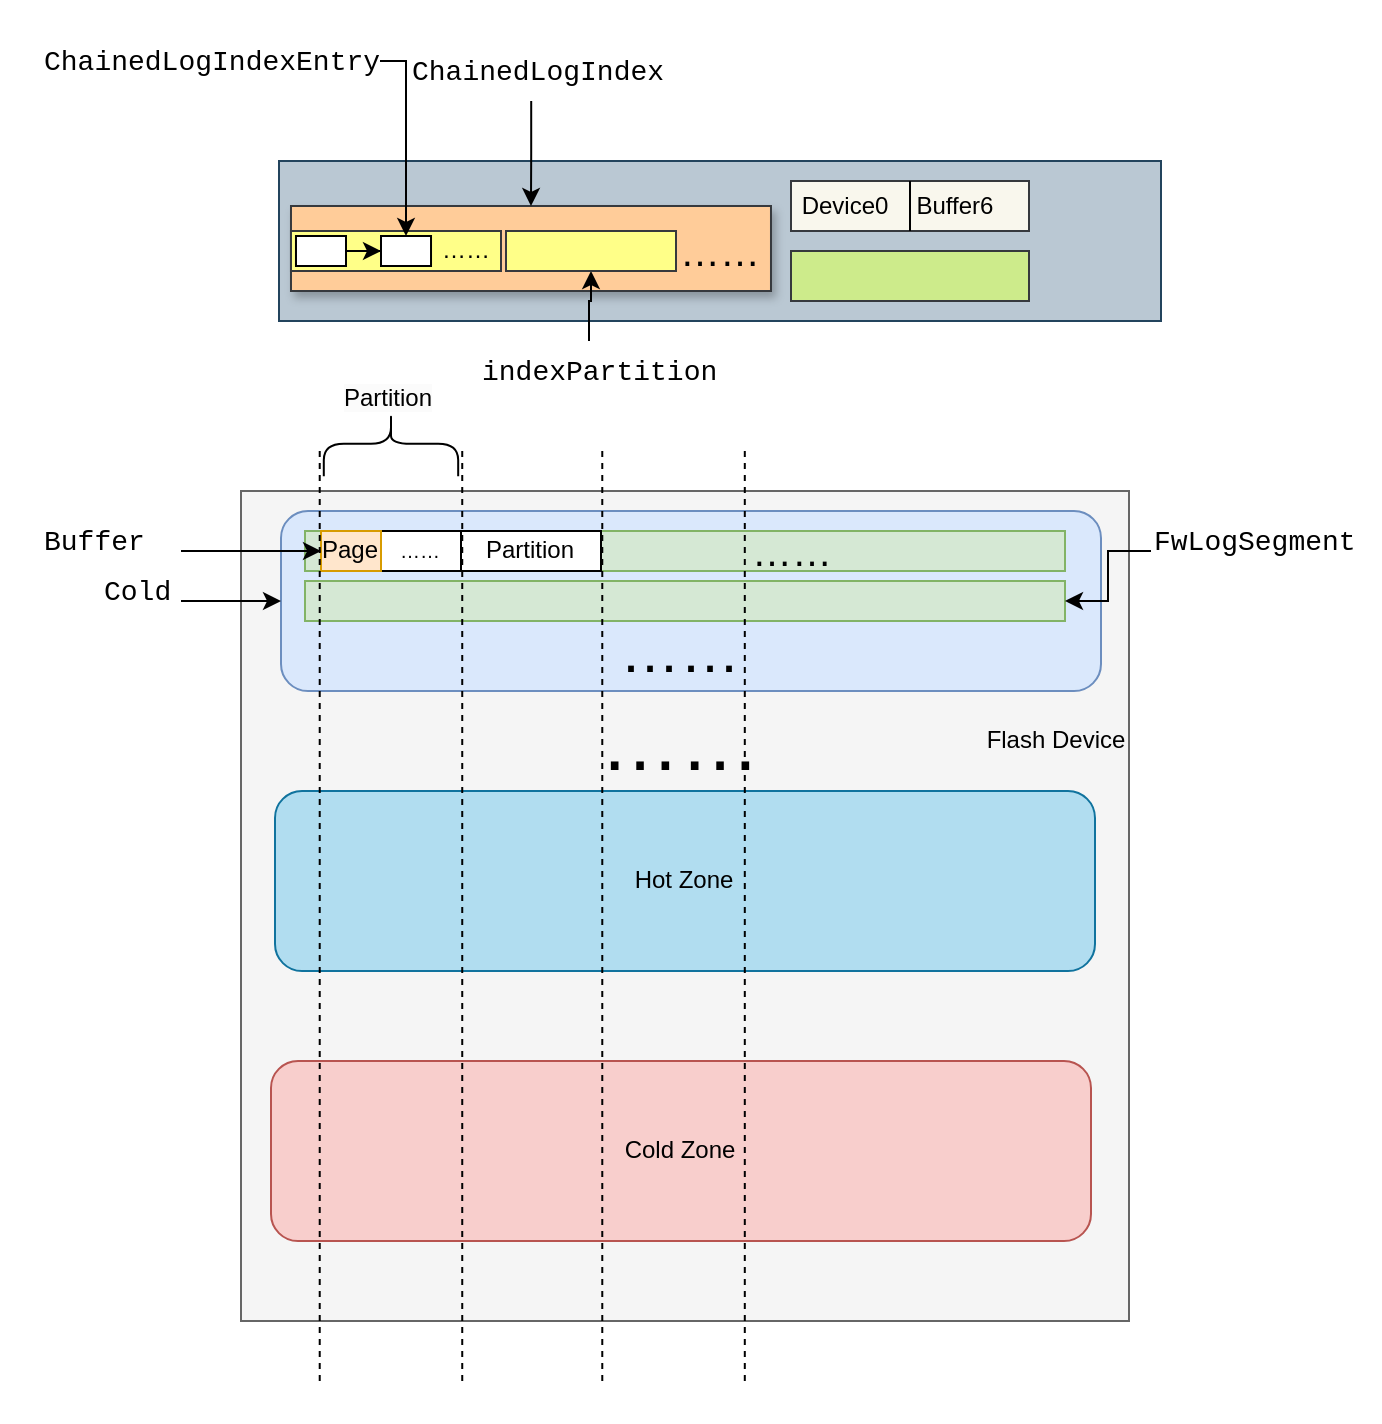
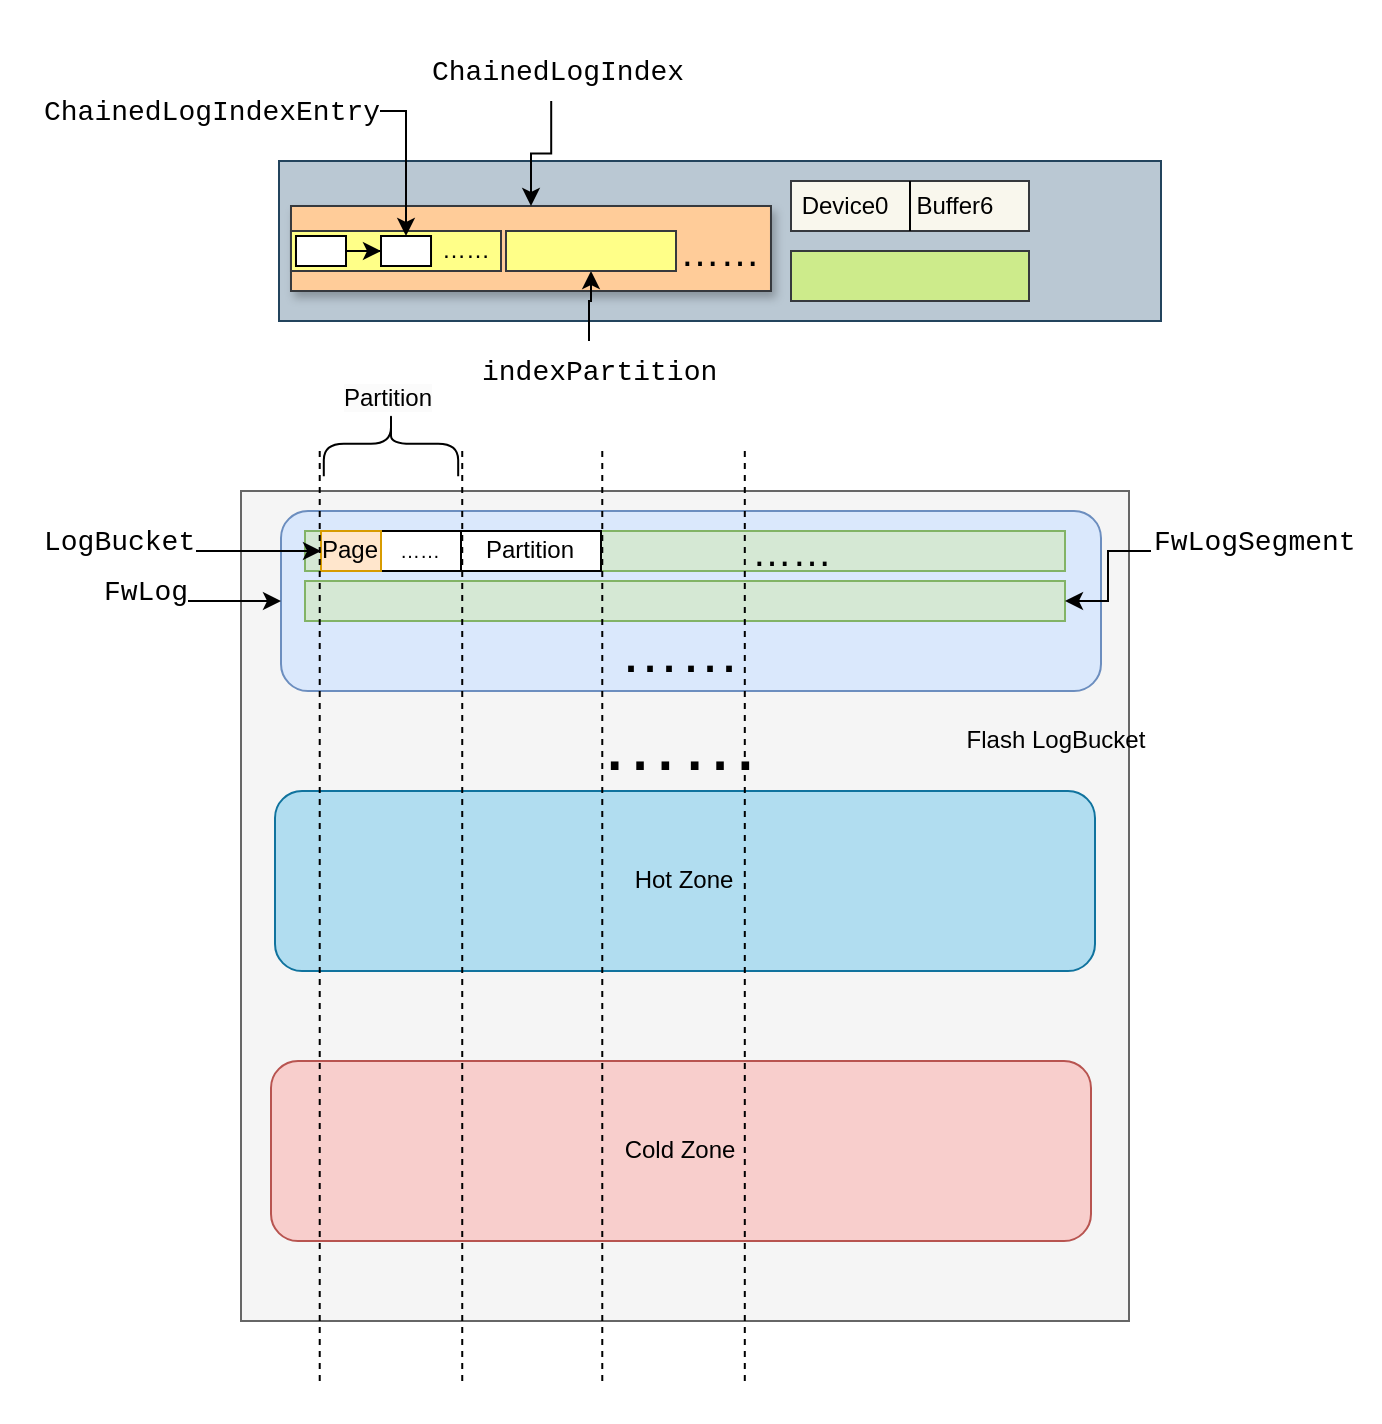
node "ChainedLogIndexEntry": moved (201, 61) -> (201, 111)
node "ChainedLogIndex": moved (531, 71) -> (551, 71)
node "Buffer": label "Buffer" -> "LogBucket"
node "Cold": label "Cold" -> "FwLog"
node "Flash Device": label "Flash Device" -> "Flash LogBucket"
